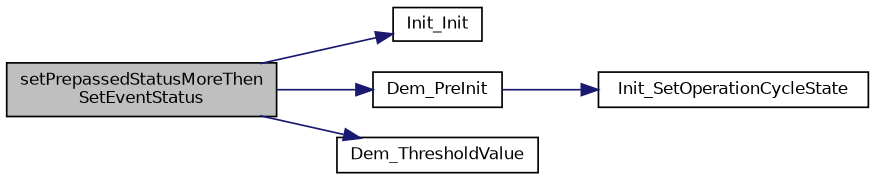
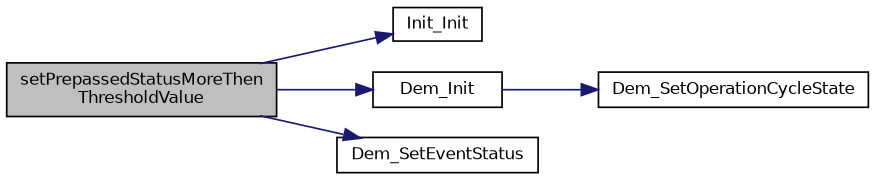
node "setPrepassedStatusMoreThen SetEventStatus": label "setPrepassedStatusMoreThen SetEventStatus" -> "setPrepassedStatusMoreThen ThresholdValue"
node "Dem_PreInit": label "Dem_PreInit" -> "Dem_Init"
node "Init_SetOperationCycleState": label "Init_SetOperationCycleState" -> "Dem_SetOperationCycleState"
node "Dem_ThresholdValue": label "Dem_ThresholdValue" -> "Dem_SetEventStatus"
